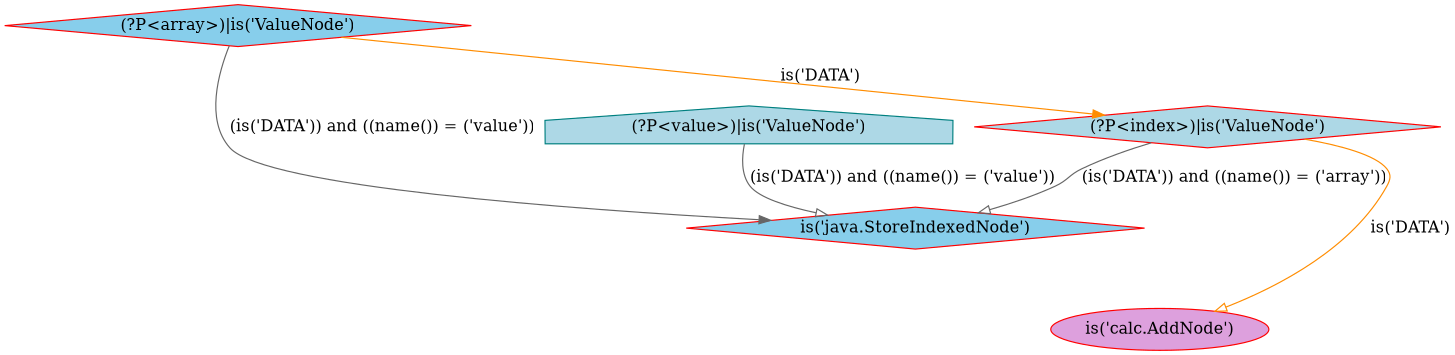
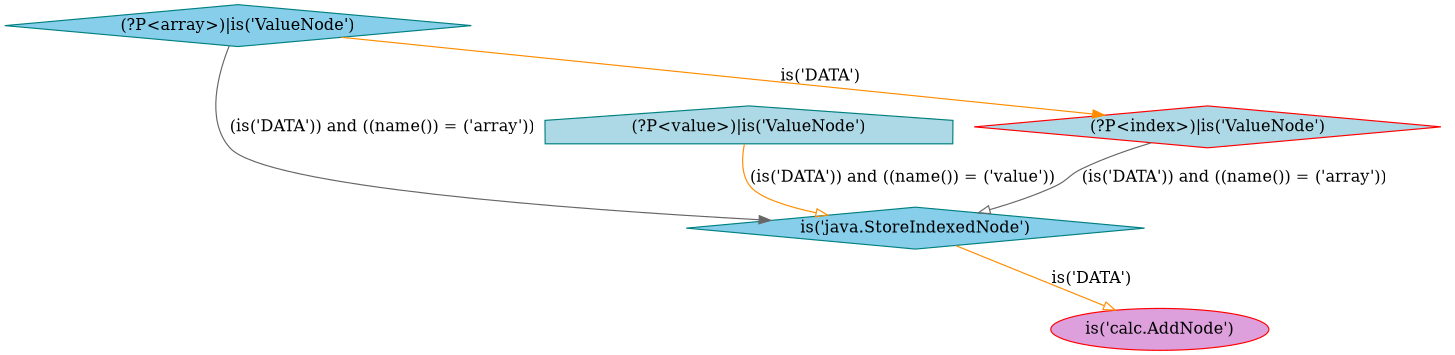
node "(?P<array>)|is('ValueNode')": color red -> teal
edge "(?P<array>)|is('ValueNode')" -> "is('java.StoreIndexedNode')": label "(is('DATA')) and ((name()) = ('value'))" -> "(is('DATA')) and ((name()) = ('array'))"
edge "(?P<value>)|is('ValueNode')" -> "is('java.StoreIndexedNode')": color gray40 -> darkorange
edge "(?P<index>)|is('ValueNode')" -> "is('calc.AddNode')": now "is('java.StoreIndexedNode')" -> "is('calc.AddNode')"
node "is('java.StoreIndexedNode')": color red -> teal
